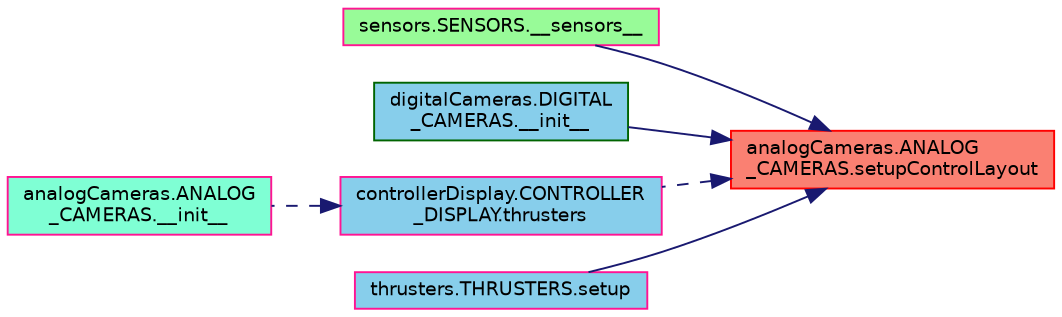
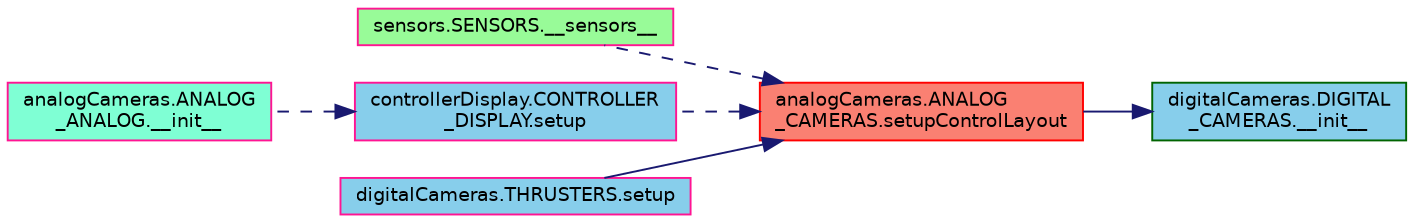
edge "sensors.SENSORS.__sensors__" -> "analogCameras.ANALOG _CAMERAS.setupControlLayout": style solid -> dashed
edge "digitalCameras.DIGITAL _CAMERAS.__init__" -> "analogCameras.ANALOG _CAMERAS.setupControlLayout": reversed
node "analogCameras.ANALOG _CAMERAS.__init__": label "analogCameras.ANALOG _CAMERAS.__init__" -> "analogCameras.ANALOG _ANALOG.__init__"
node "controllerDisplay.CONTROLLER _DISPLAY.thrusters": label "controllerDisplay.CONTROLLER _DISPLAY.thrusters" -> "controllerDisplay.CONTROLLER _DISPLAY.setup"
node "thrusters.THRUSTERS.setup": label "thrusters.THRUSTERS.setup" -> "digitalCameras.THRUSTERS.setup"
